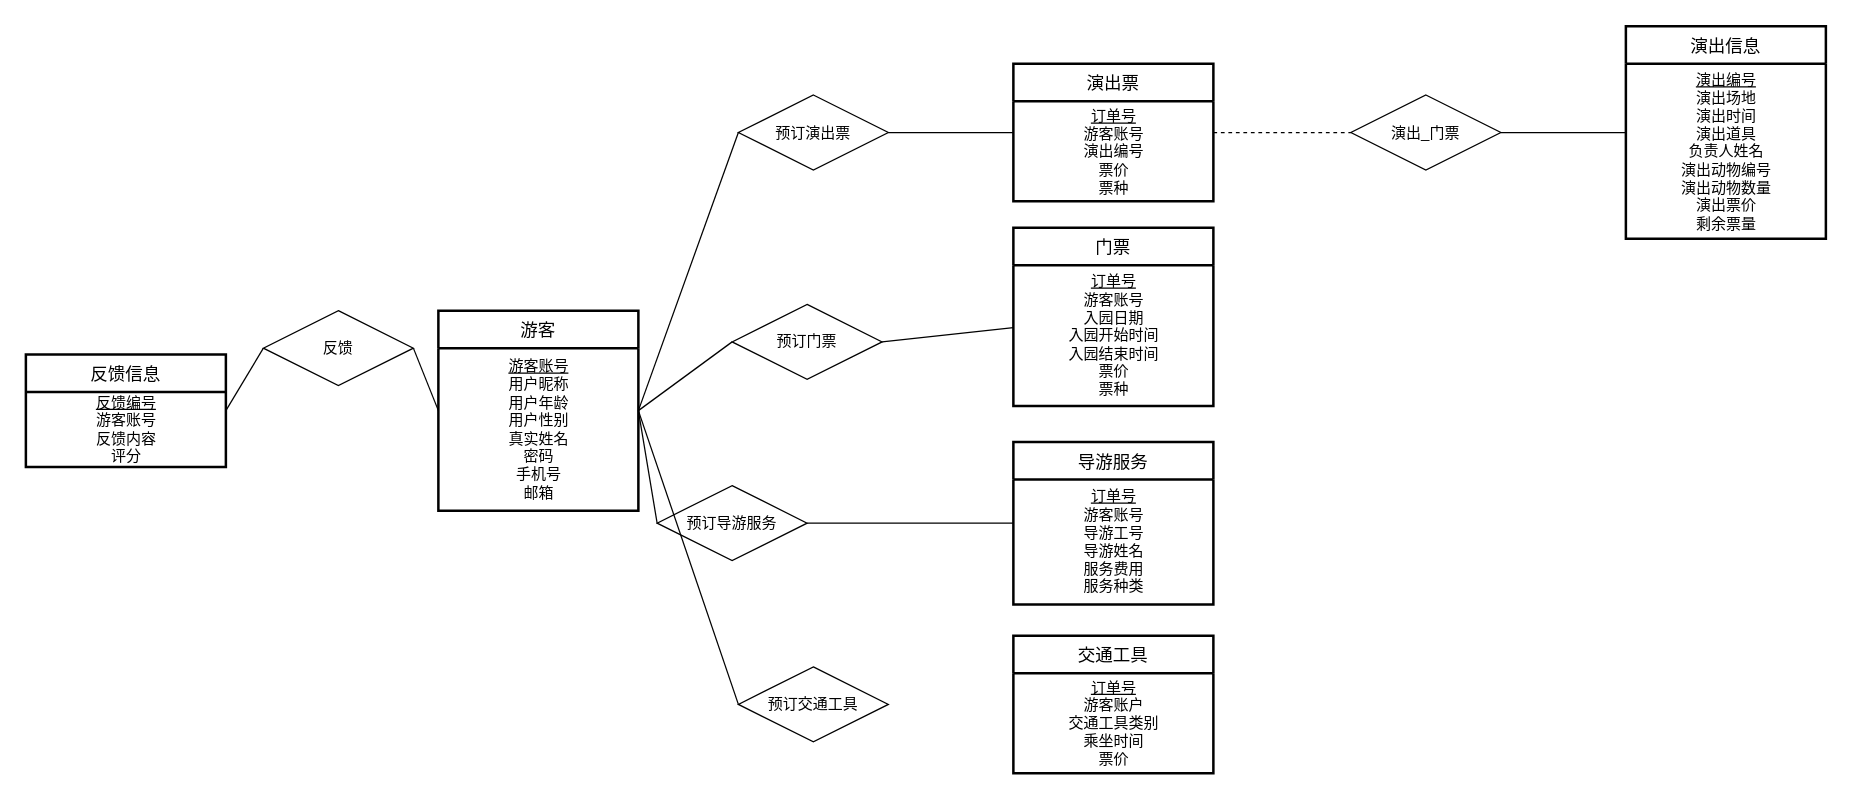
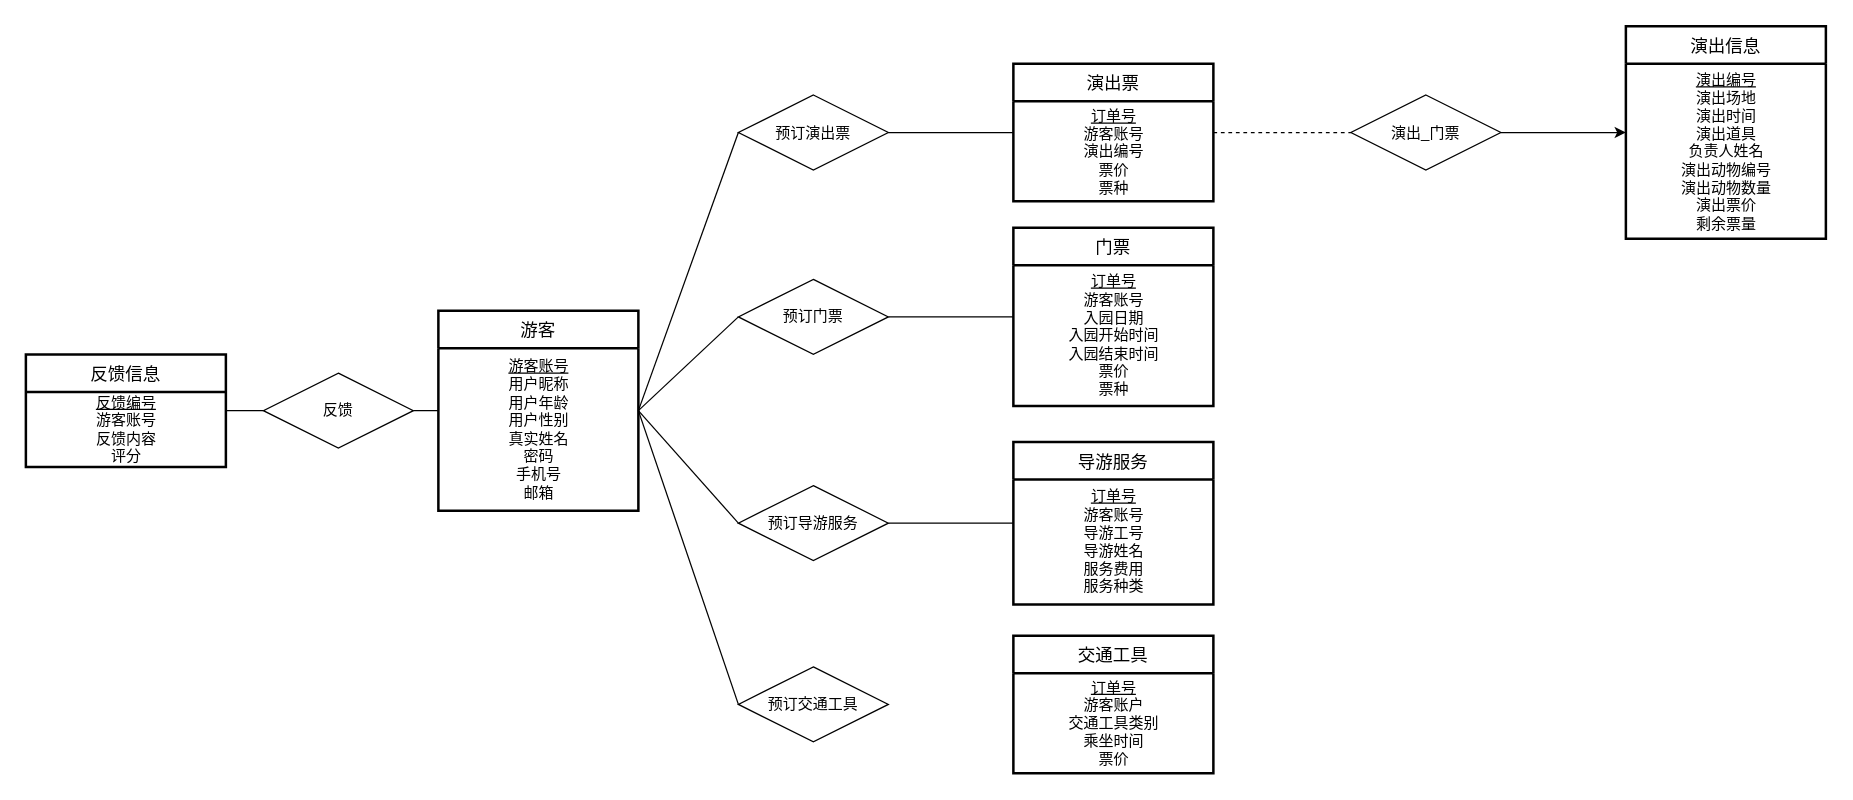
edge "演出_门票" -- "演出信息": arrowhead none -> classic
node "预订门票": moved (807, 342) -> (813, 317)
node "反馈": moved (338, 348) -> (338, 411)
node "预订导游服务": moved (732, 523) -> (813, 523)
